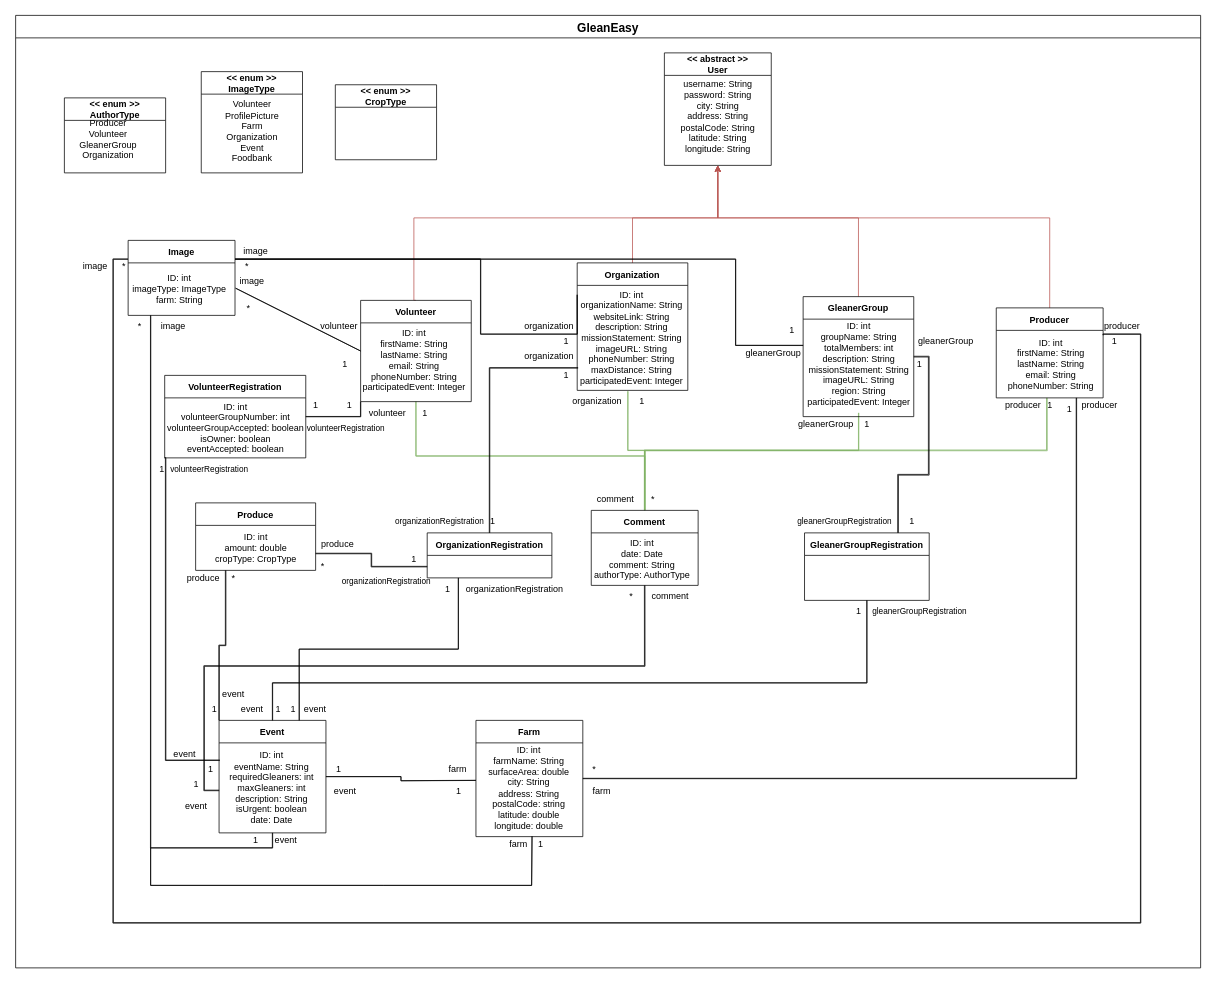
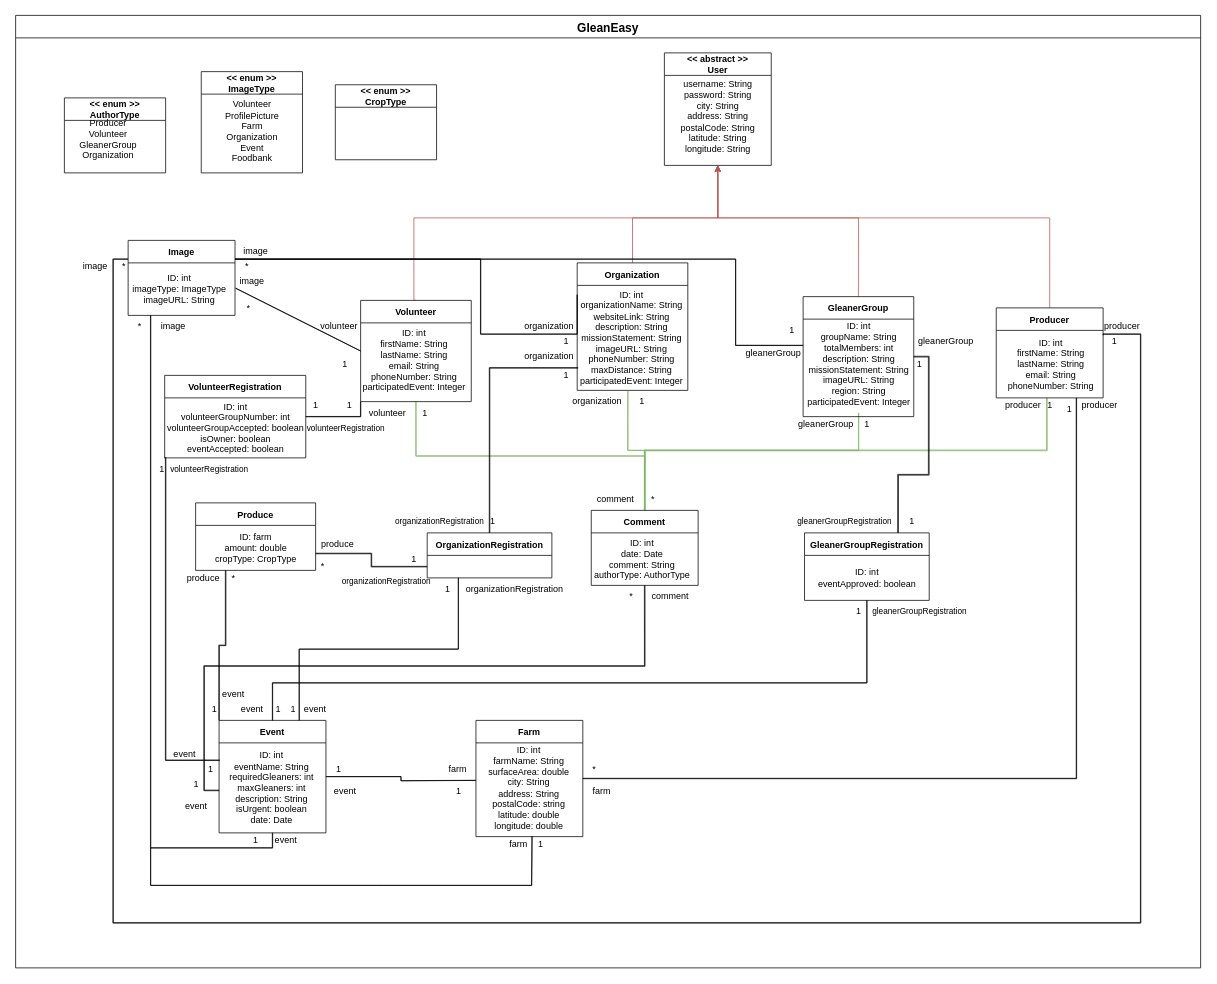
node "ID: int imageType: ImageType farm: String": label "ID: int imageType: ImageType farm: String" -> "ID: int imageType: ImageType imageURL: String"
node "ID: int amount: double cropType: CropType": label "ID: int amount: double cropType: CropType" -> "ID: farm amount: double cropType: CropType"
node "ID: int eventApproved: boolean": added
